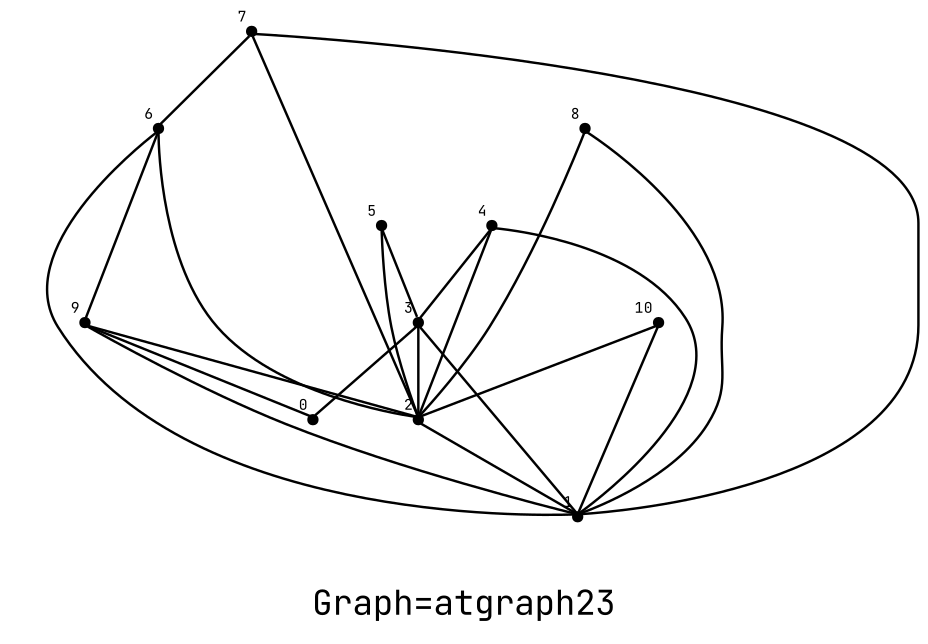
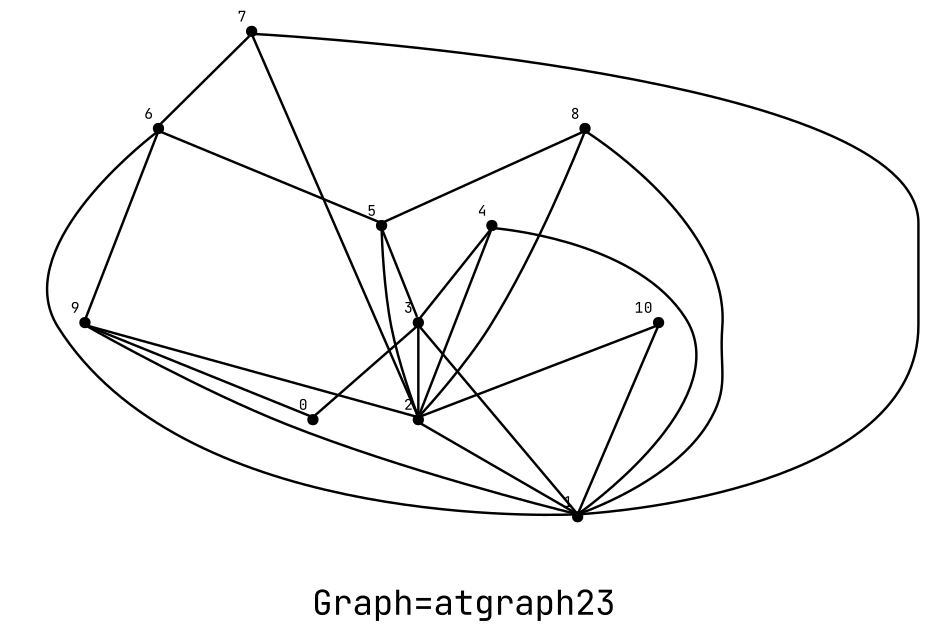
edge "8" -- "5": added
edge "6" -- "2": now "6" -- "5"
